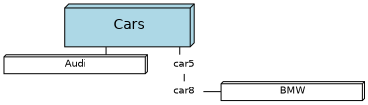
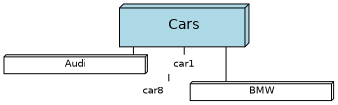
node "car5": label "car5" -> "car1"
edge "car8" -- "BMW": now "Cars" -- "BMW"
